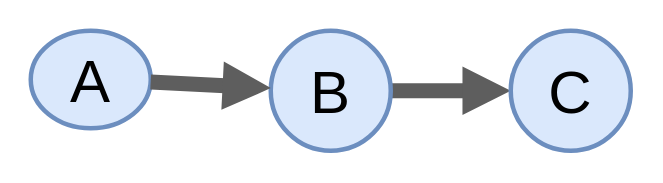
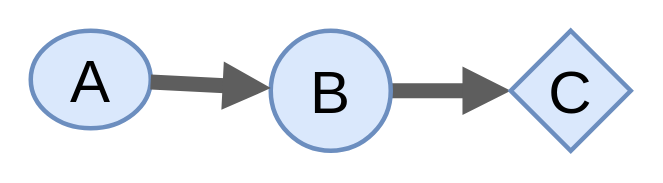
node "C": shape ellipse -> diamond
